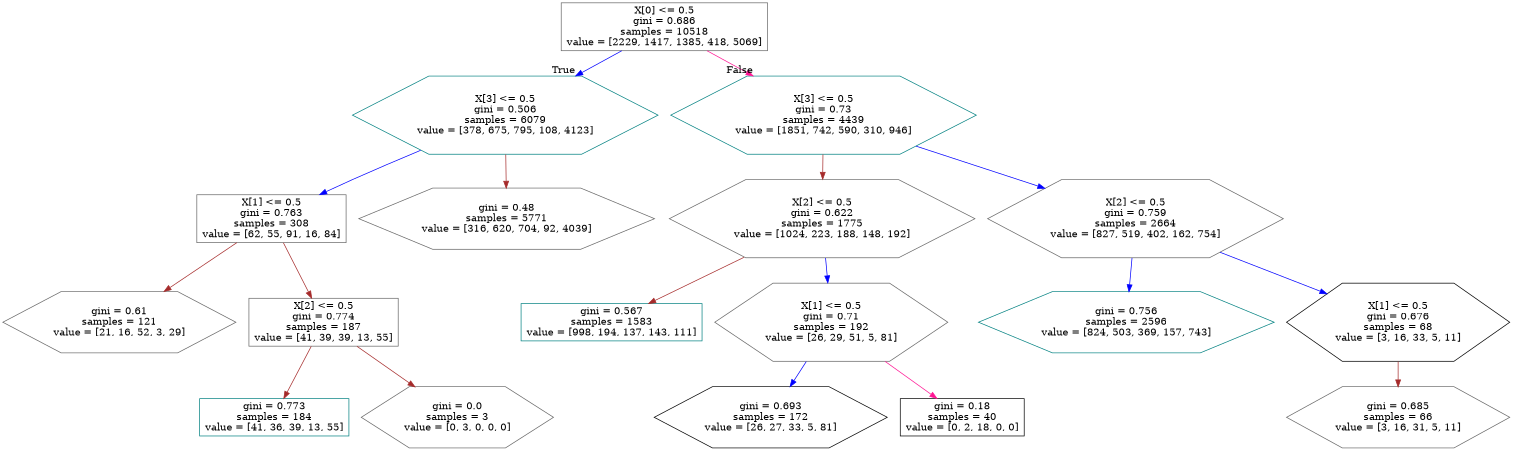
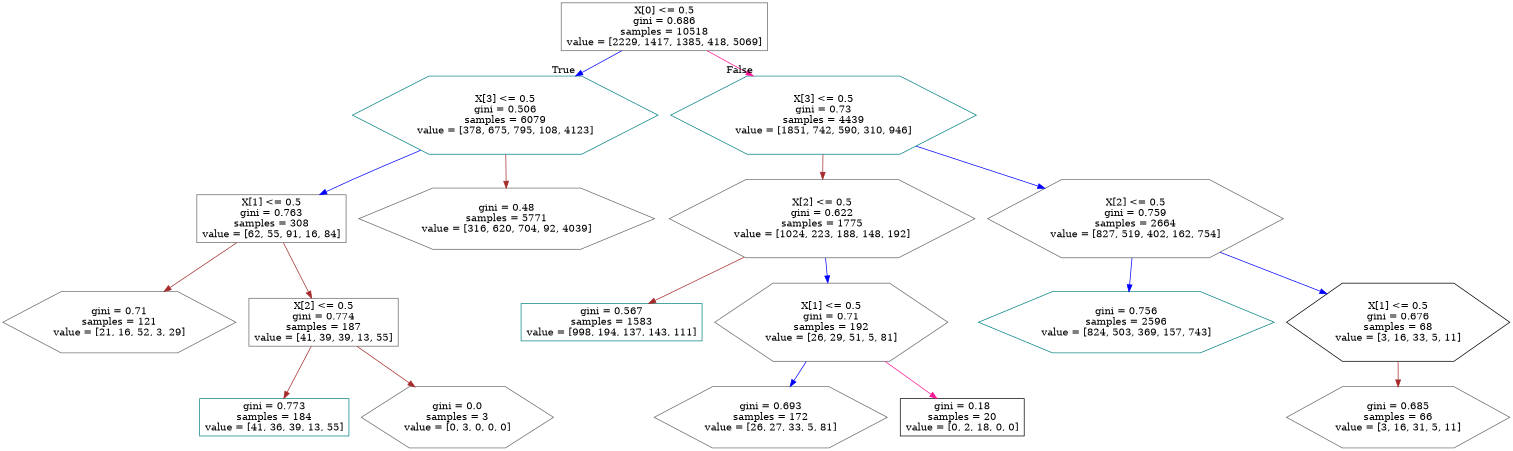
node "gini = 0.61 samples = 121 value = [21, 16, 52, 3, 29]": label "gini = 0.61 samples = 121 value = [21, 16, 52, 3, 29]" -> "gini = 0.71 samples = 121 value = [21, 16, 52, 3, 29]"
node "gini = 0.693 samples = 172 value = [26, 27, 33, 5, 81]": color black -> gray40
node "gini = 0.18 samples = 40 value = [0, 2, 18, 0, 0]": label "gini = 0.18 samples = 40 value = [0, 2, 18, 0, 0]" -> "gini = 0.18 samples = 20 value = [0, 2, 18, 0, 0]"
